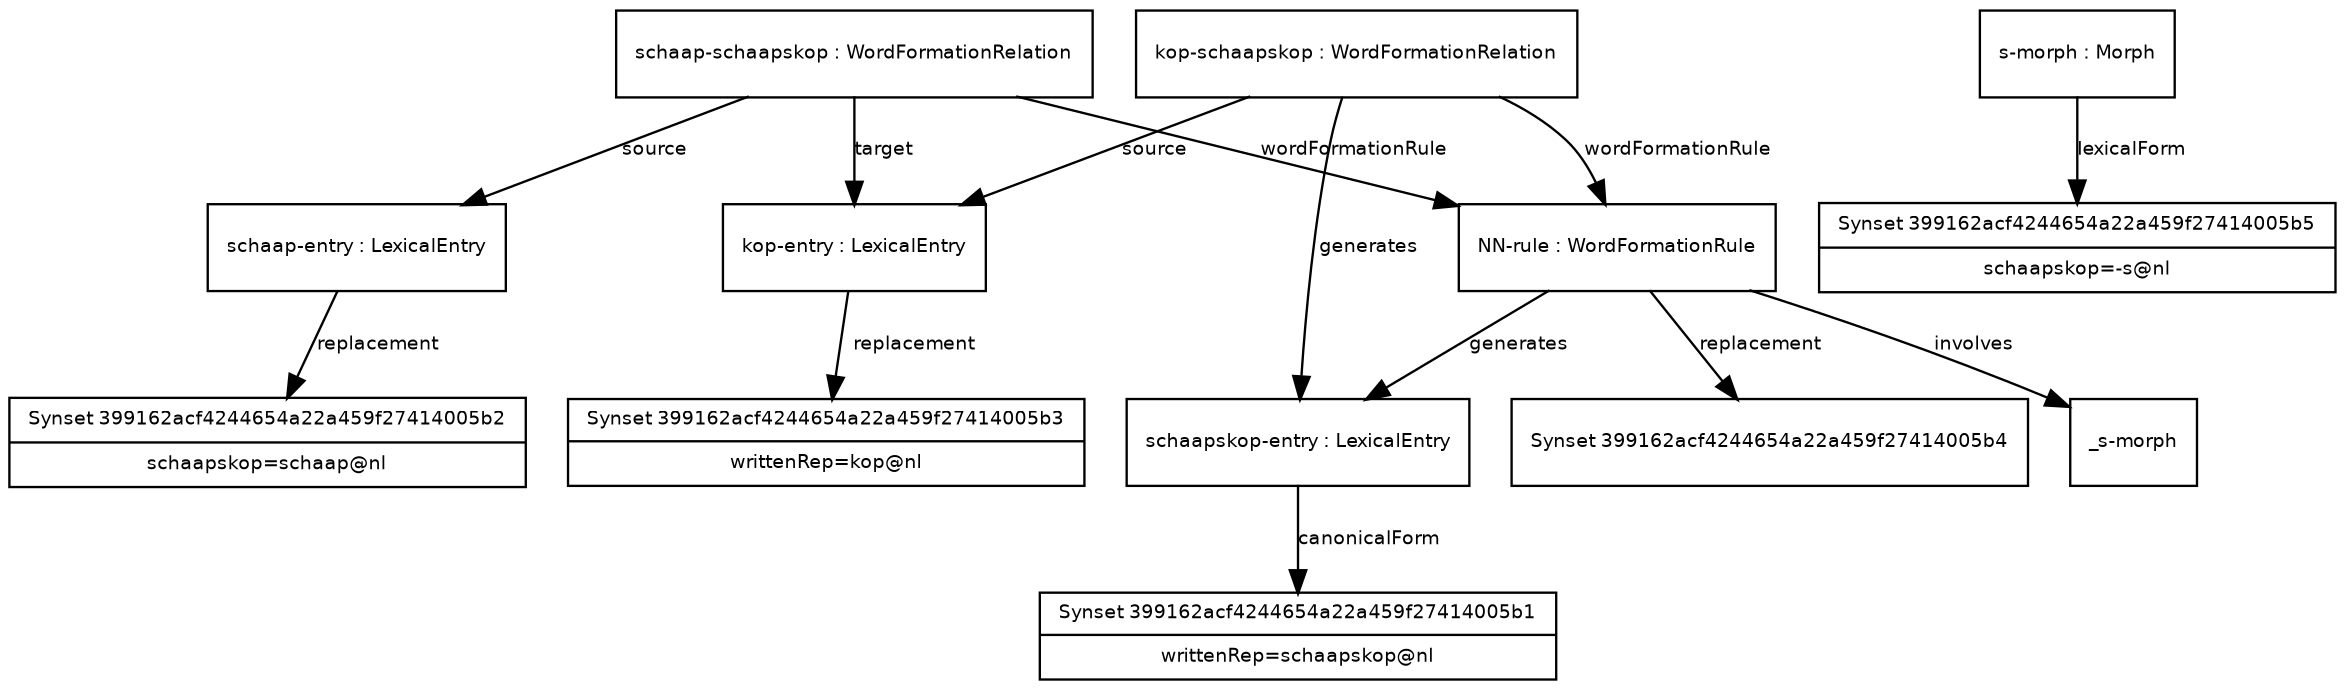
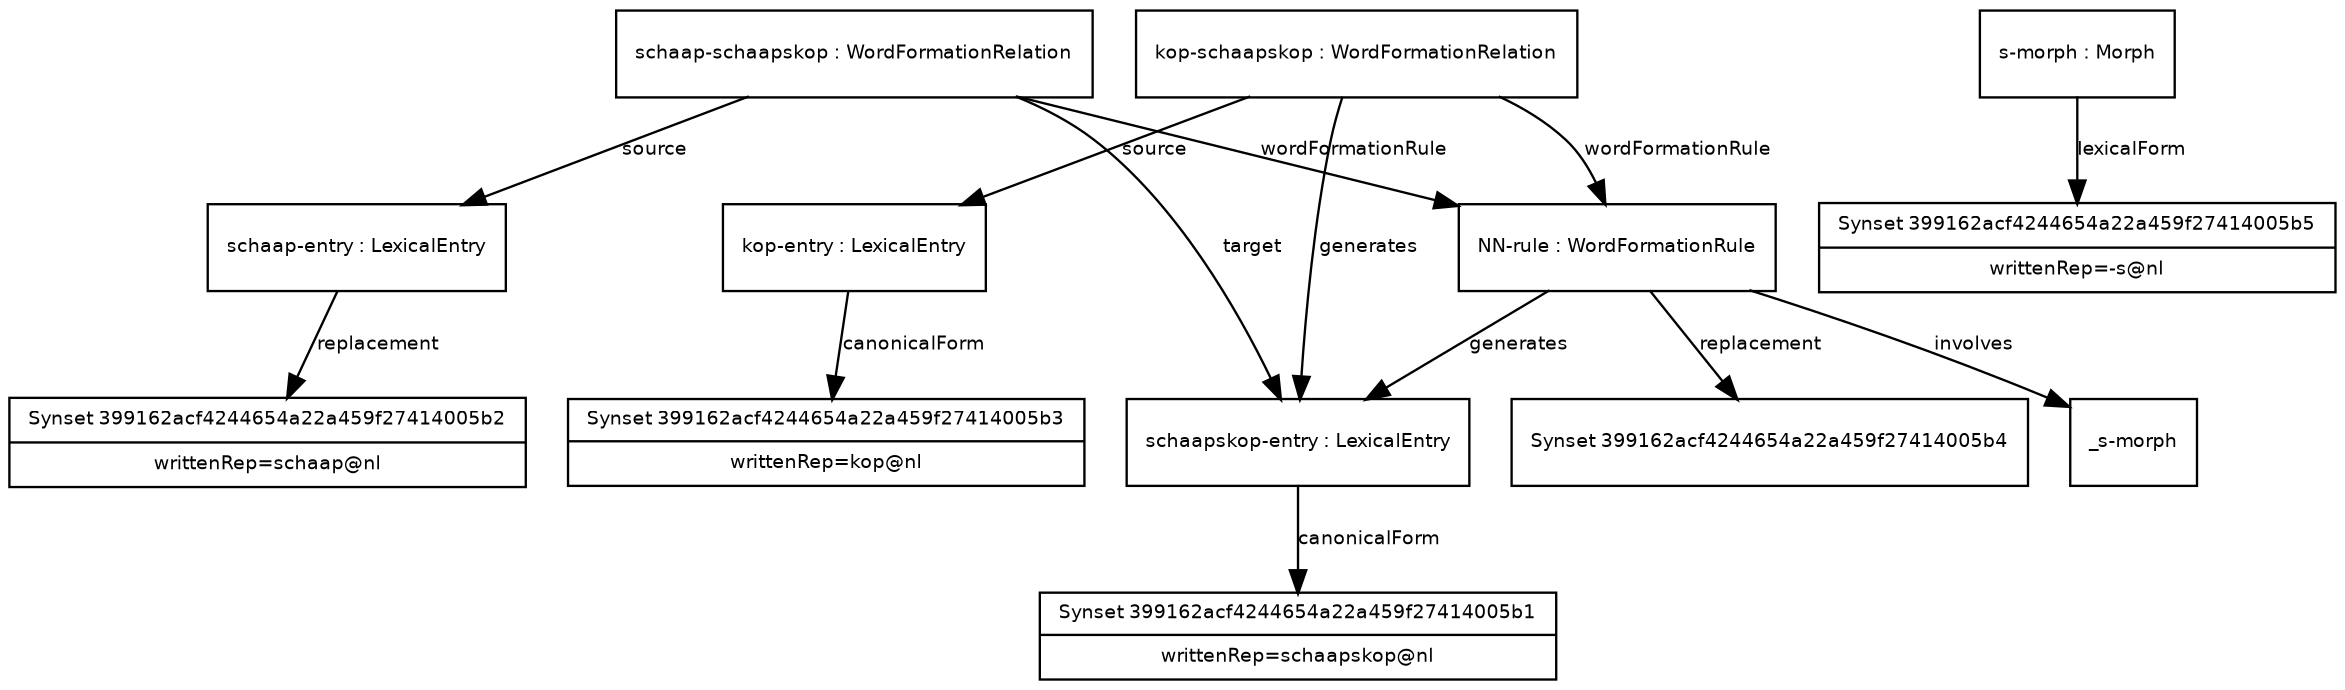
edge "schaap-schaapskop : WordFormationRelation" -> "kop-entry : LexicalEntry": now "schaap-schaapskop : WordFormationRelation" -> "schaapskop-entry : LexicalEntry"
node "Synset 399162acf4244654a22a459f27414005b5": text "schaapskop=-s@nl" -> "writtenRep=-s@nl"
edge "kop-entry : LexicalEntry" -> "Synset 399162acf4244654a22a459f27414005b3": label "replacement" -> "canonicalForm"
node "Synset 399162acf4244654a22a459f27414005b2": text "schaapskop=schaap@nl" -> "writtenRep=schaap@nl"
